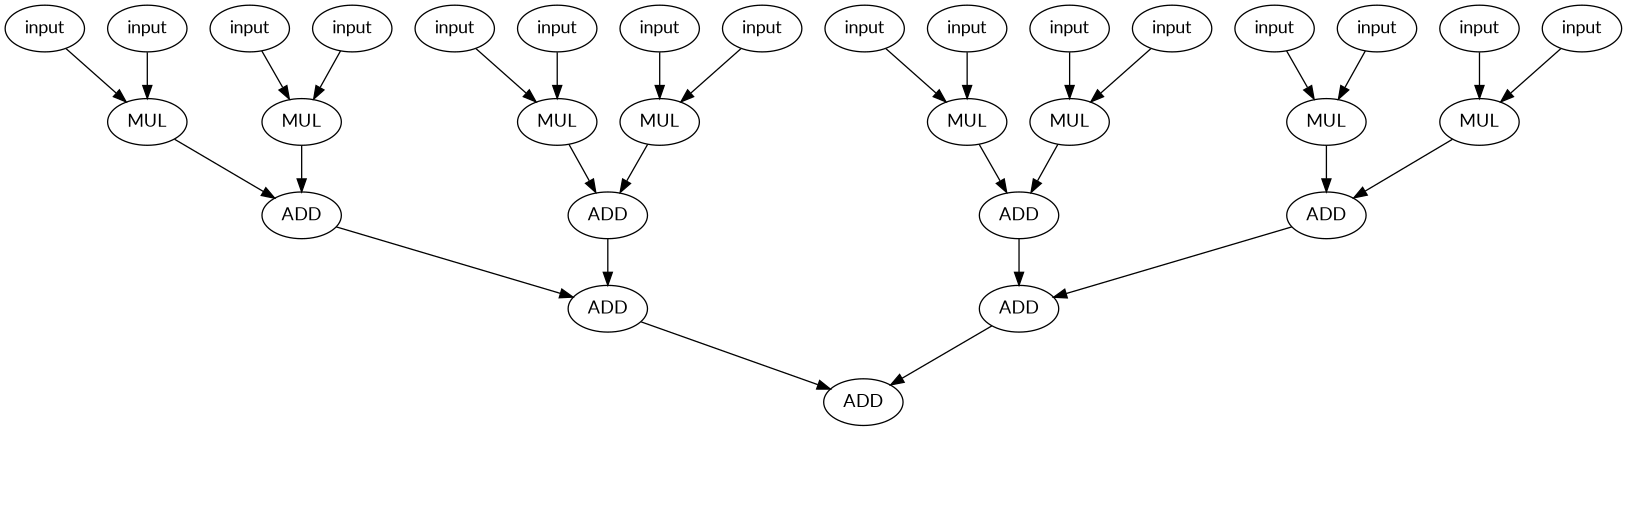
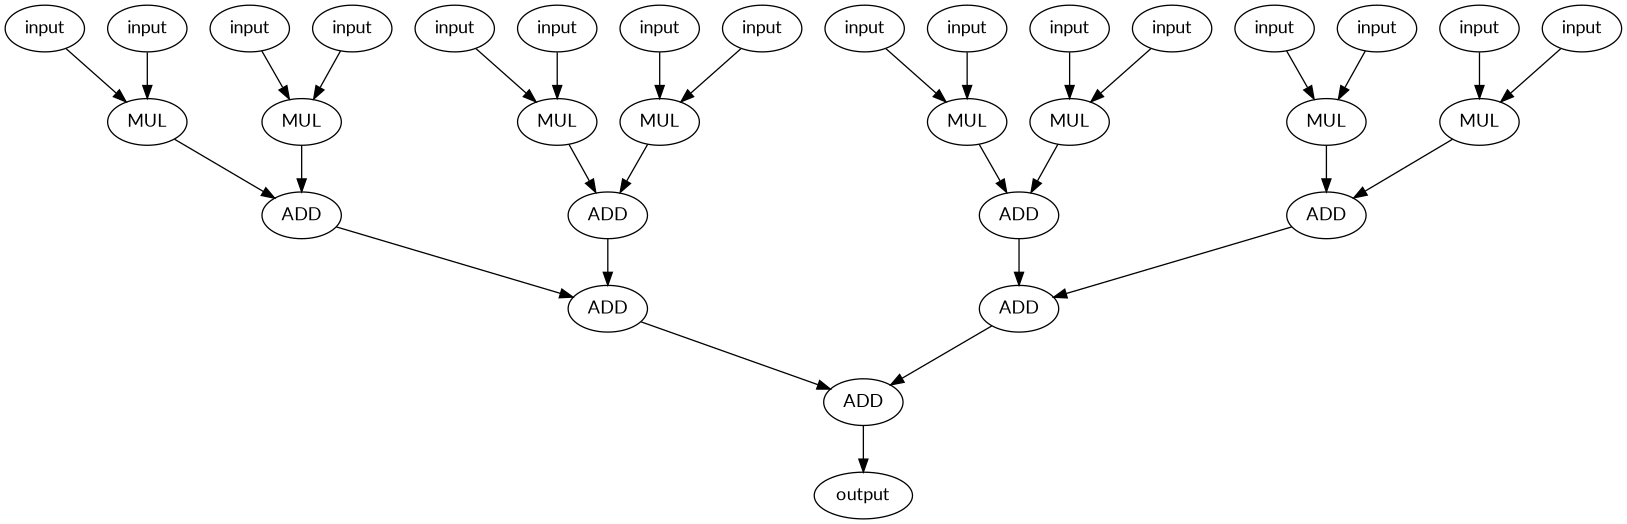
node "output": added
